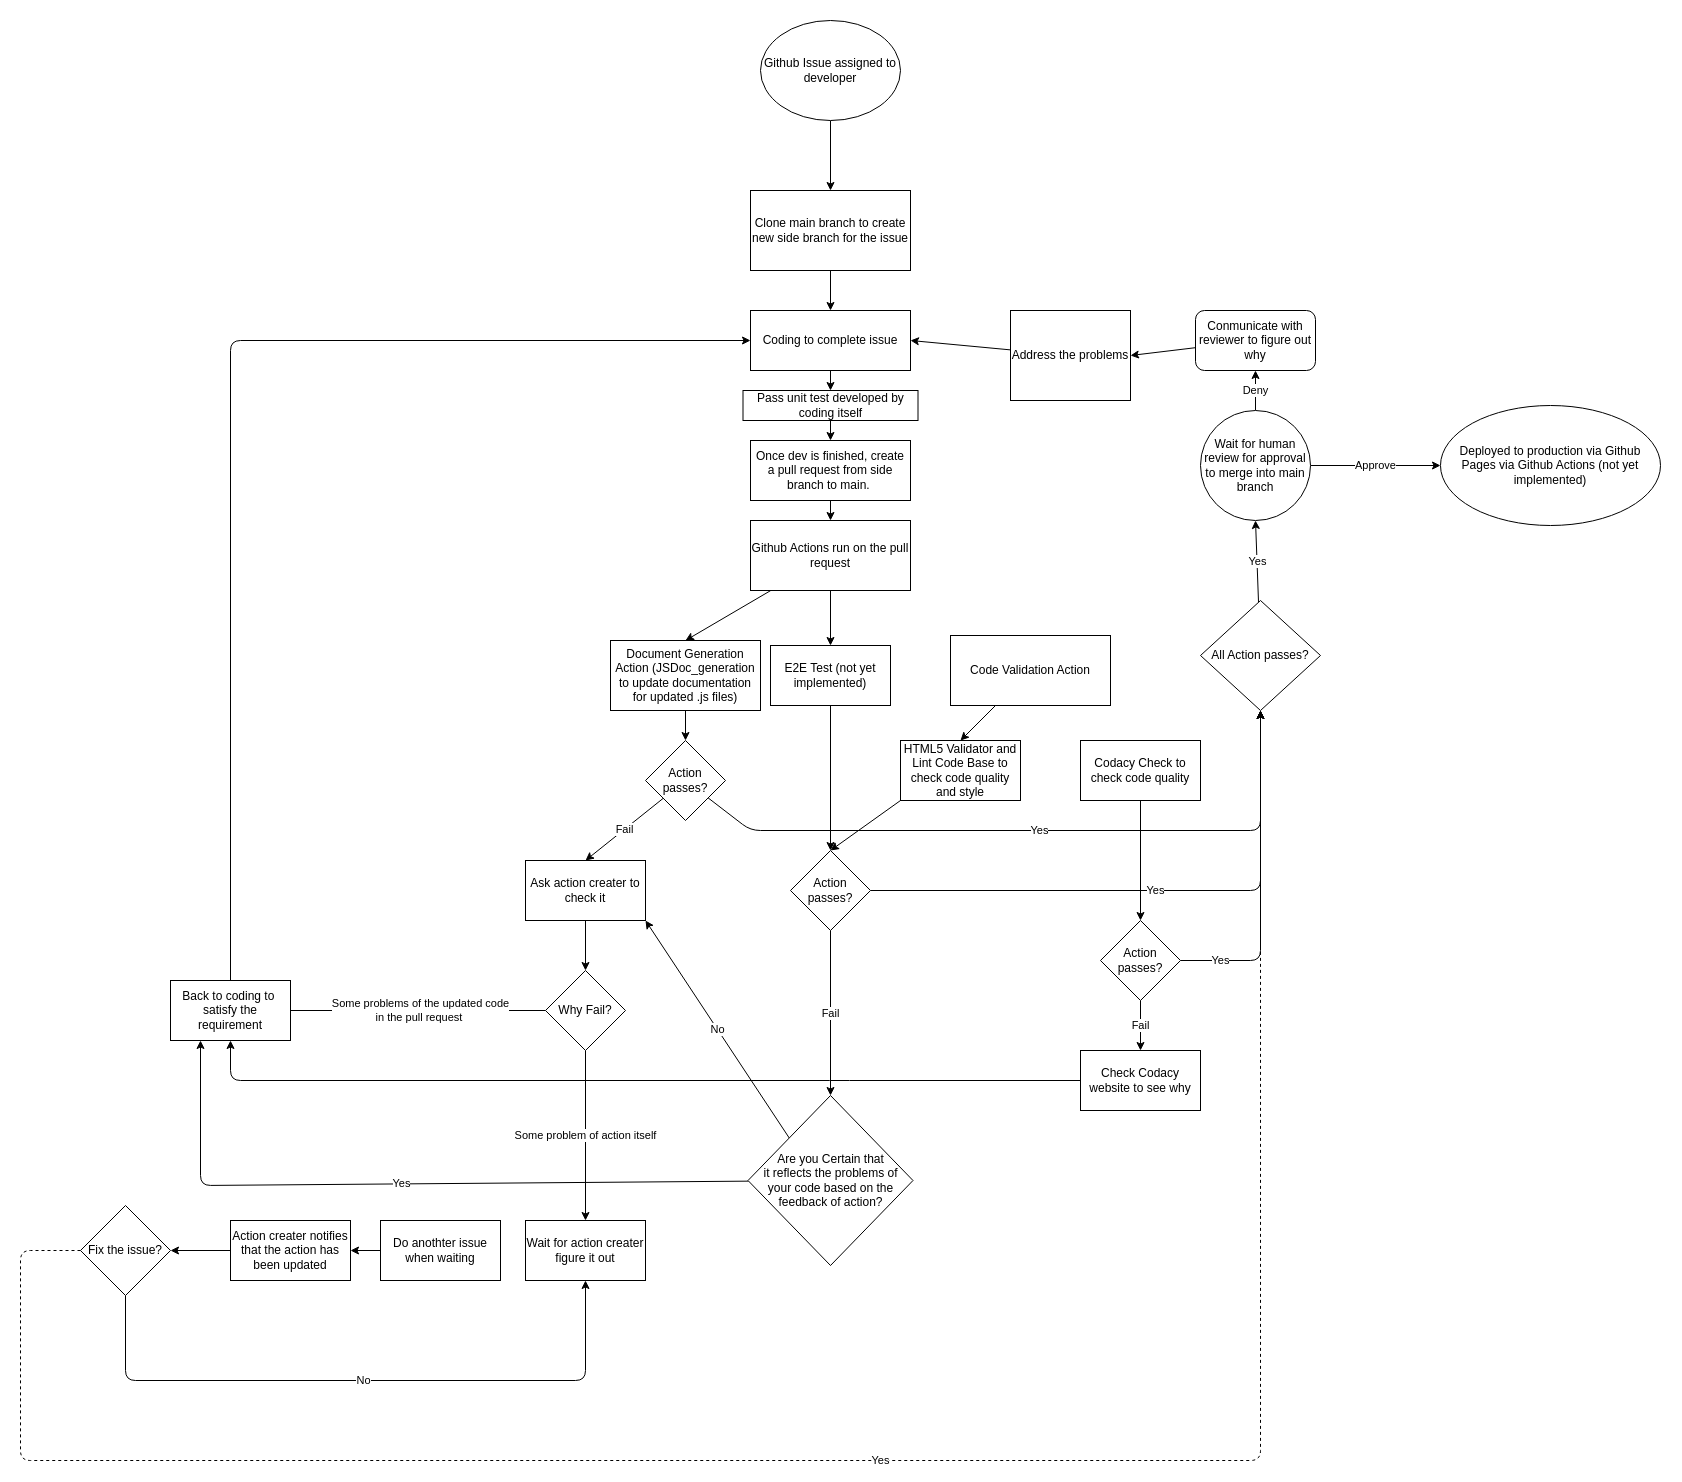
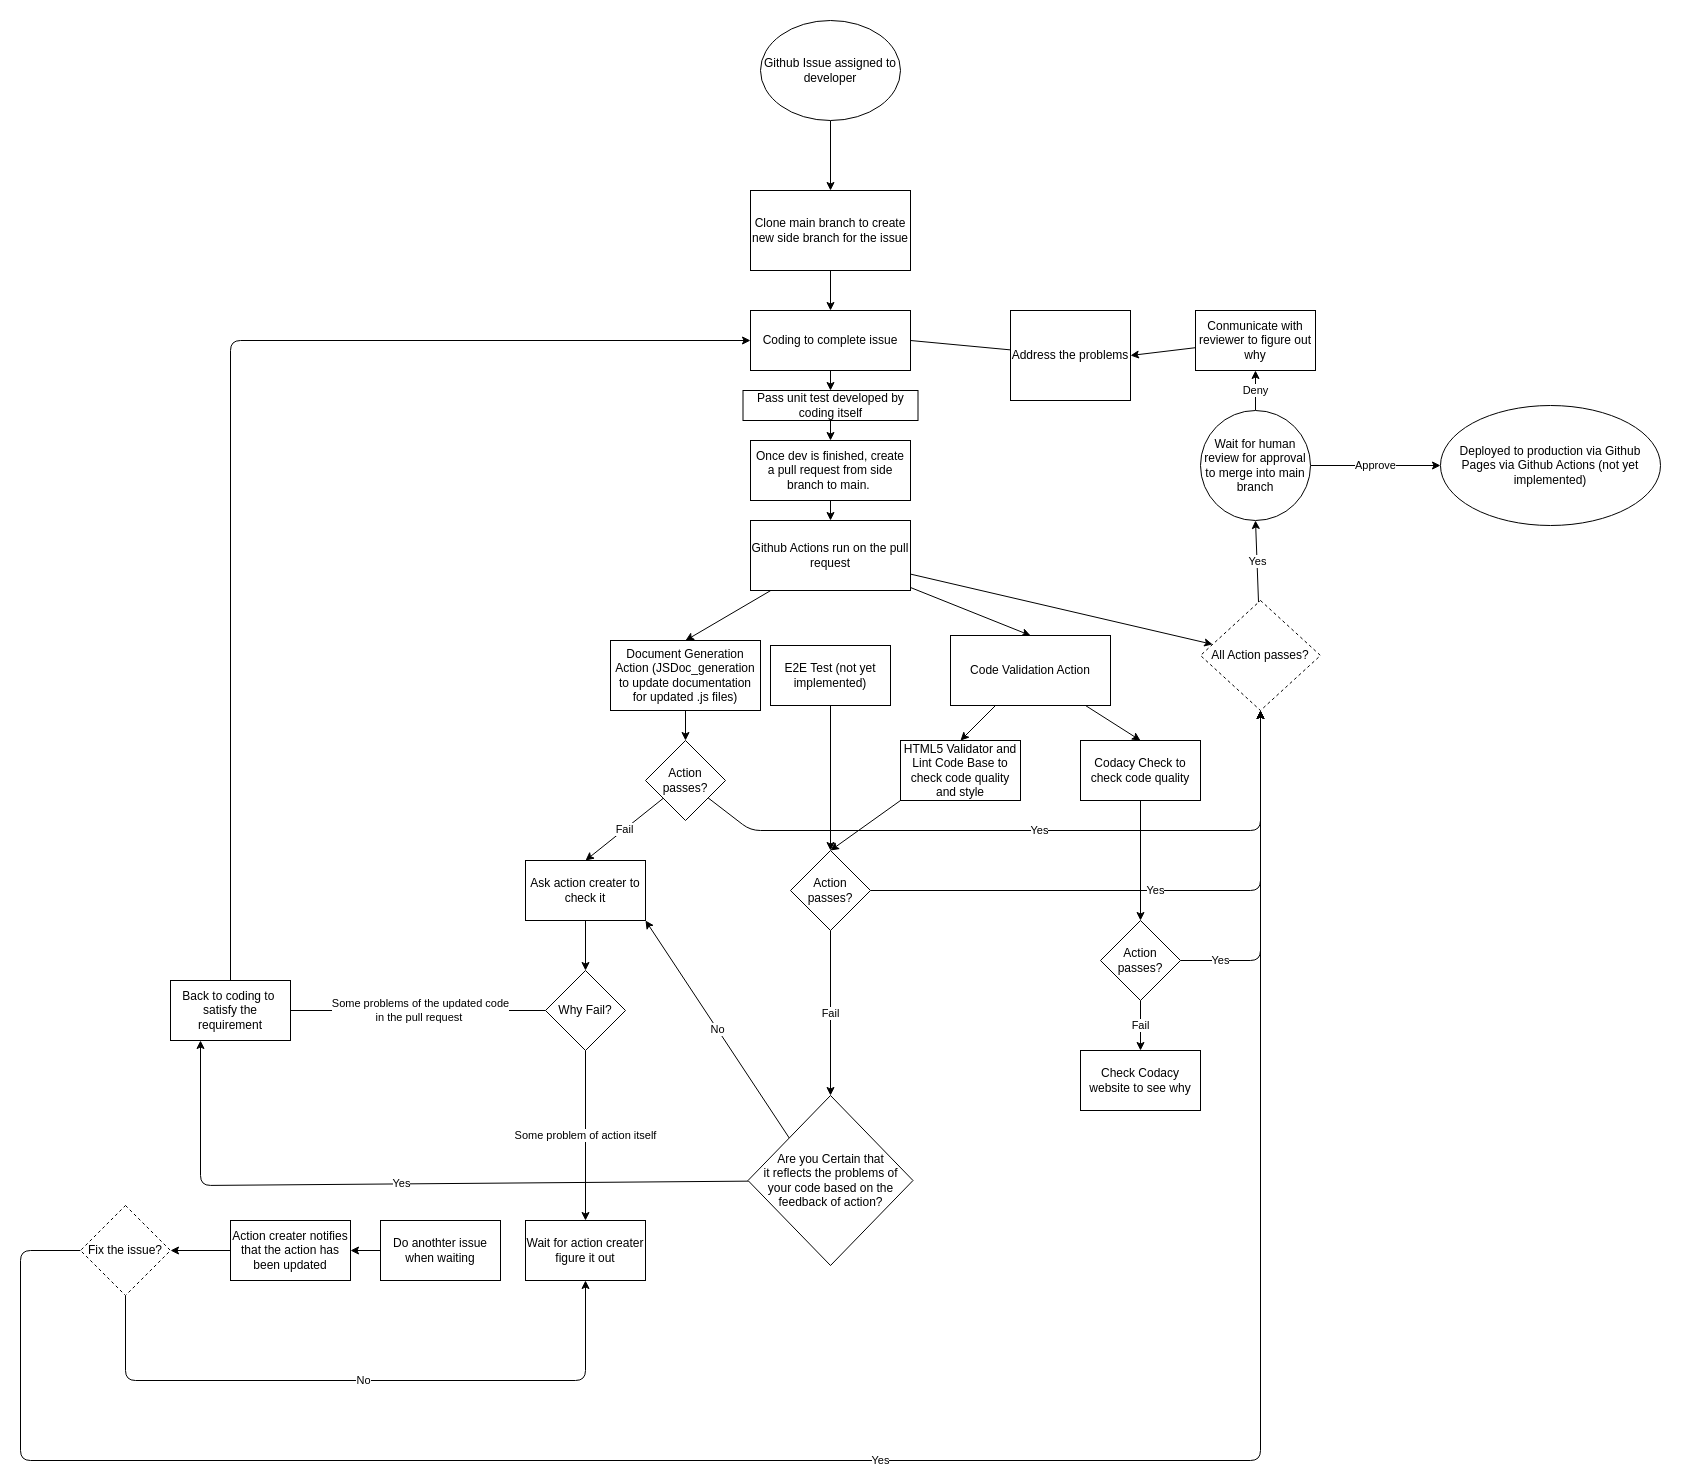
edge "Address the problems" -> "Coding to complete issue": arrowhead classic -> none
node "Conmunicate with reviewer to figure out why": shape rounded rectangle -> rectangle
edge "Github Actions run on the pull request" -> "Code Validation Action": added
edge "Github Actions run on the pull request" -> "E2E Test (not yet implemented)": now "Github Actions run on the pull request" -> "All Action passes?"
node "All Action passes?": style solid -> dashed
edge "Code Validation Action" -> "Codacy Check to check code quality": added
edge "Check Codacy website to see why" -> "Back to coding to satisfy the requirement": removed
node "Fix the issue?": style solid -> dashed
edge "Fix the issue?" -> "All Action passes?": style dashed -> solid
